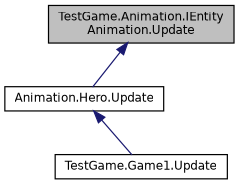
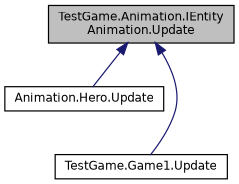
edge "TestGame.Game1.Update" -> "Animation.Hero.Update": now "TestGame.Game1.Update" -> "TestGame.Animation.IEntity Animation.Update"
